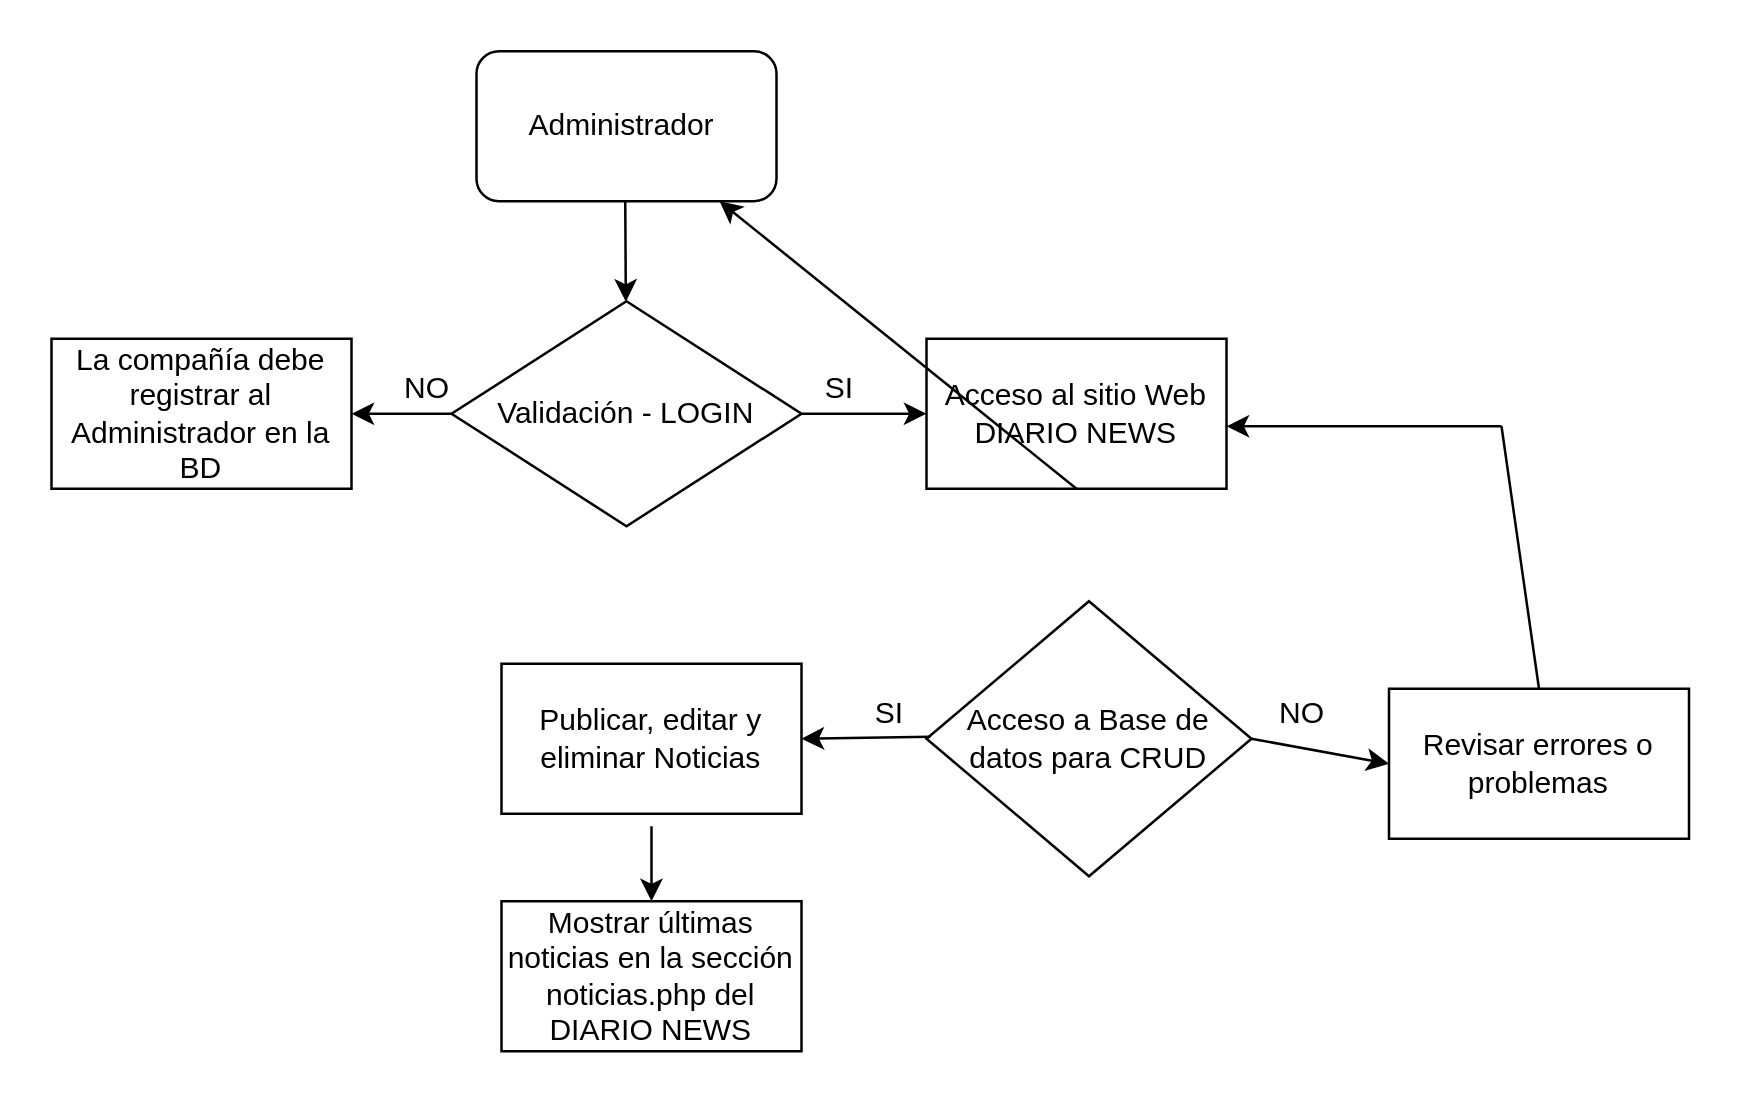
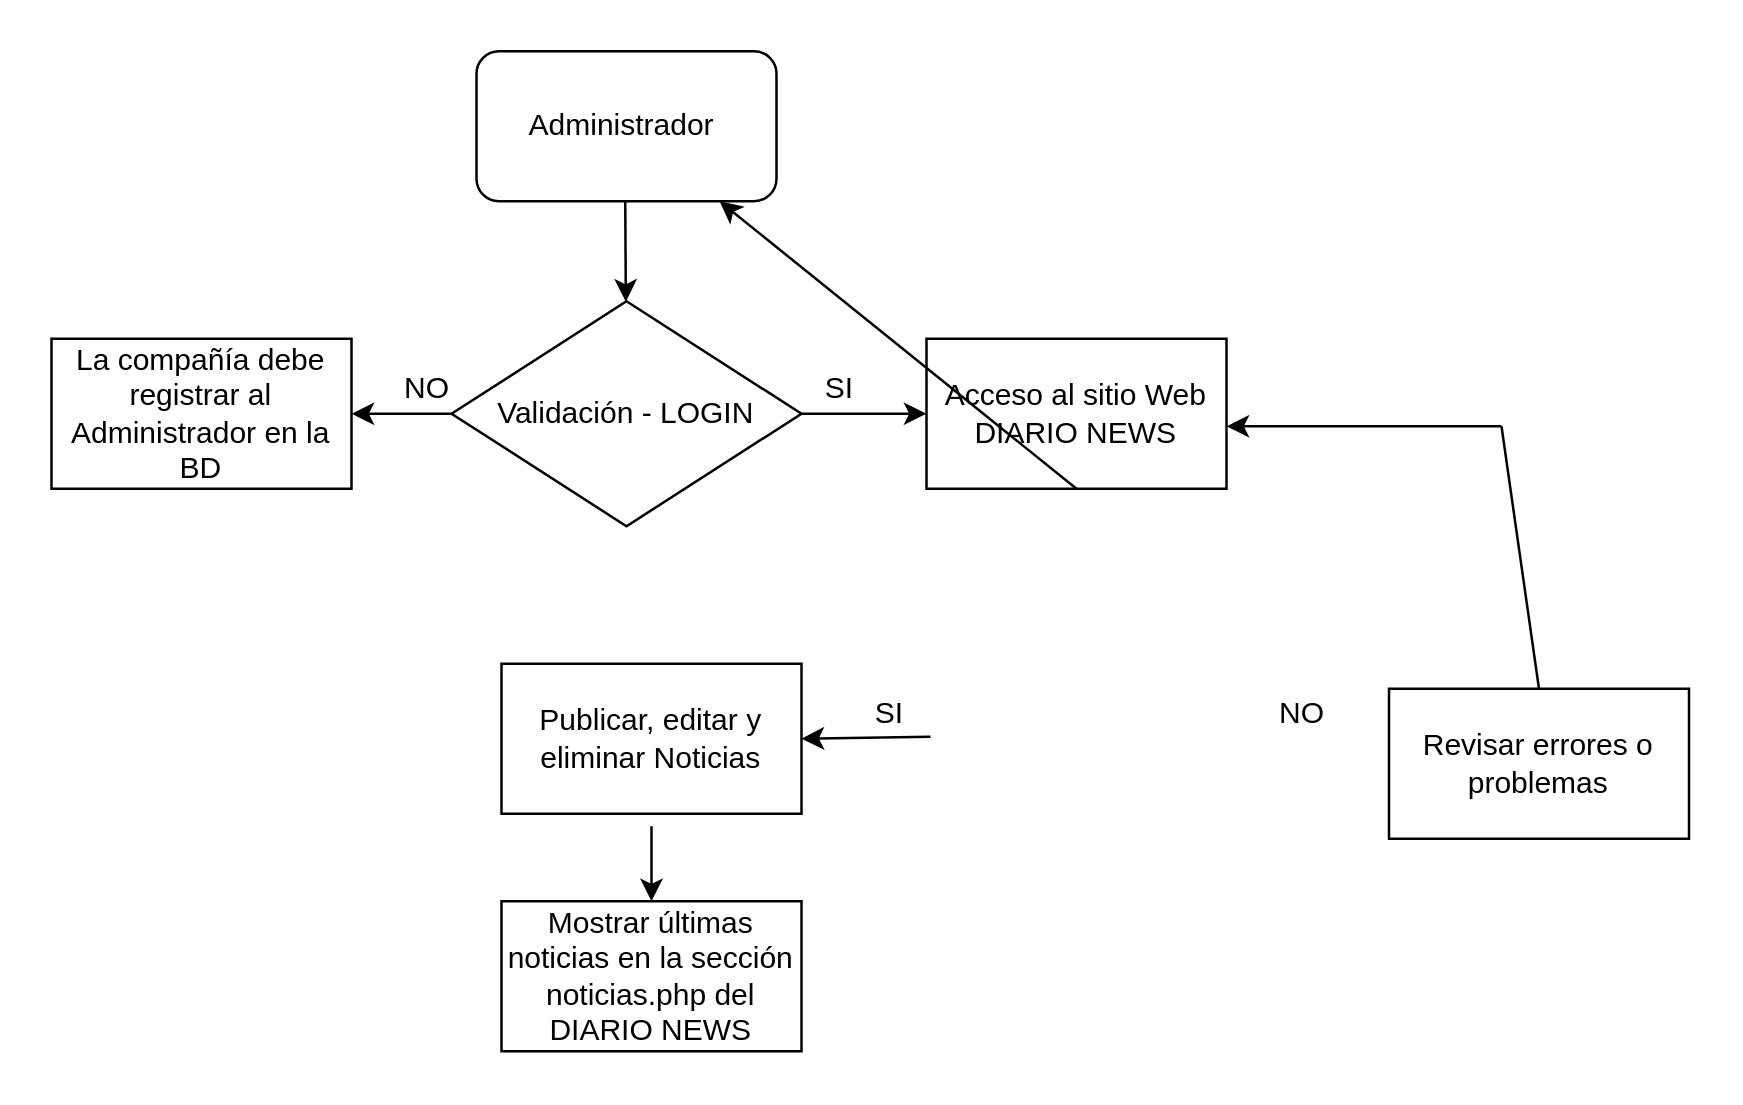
node "Acceso a Base de datos para CRUD": removed
edge "Acceso a Base de datos para CRUD" -> "Revisar errores o problemas": removed
